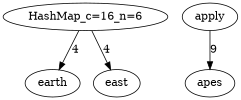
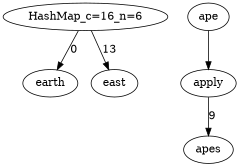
node "ape": added
edge "HashMap_c=16_n=6" -> "earth": label "4" -> "0"
edge "HashMap_c=16_n=6" -> "east": label "4" -> "13"
